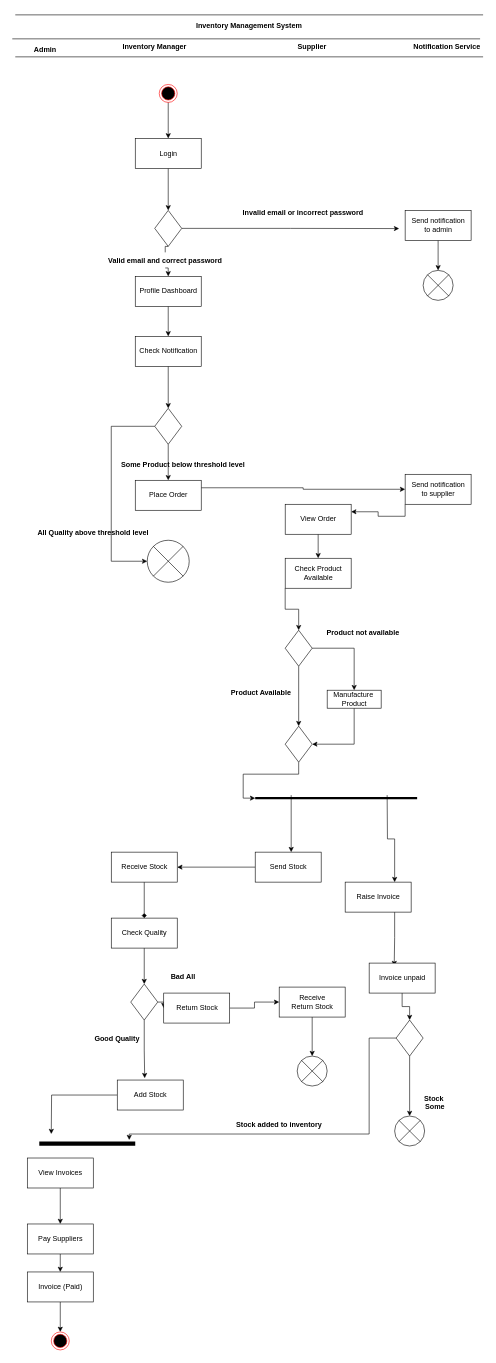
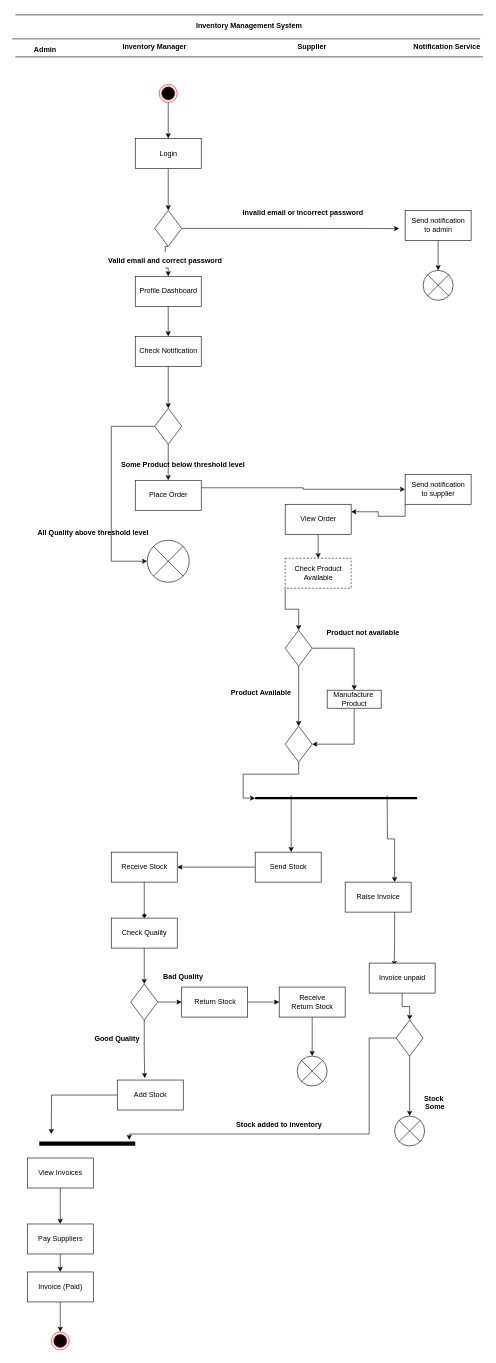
node "Check Product Available": style solid -> dashed
node "Bad All": label "Bad All" -> "Bad Quality"
node "Return Stock": moved (197, 1008) -> (215, 1002)
